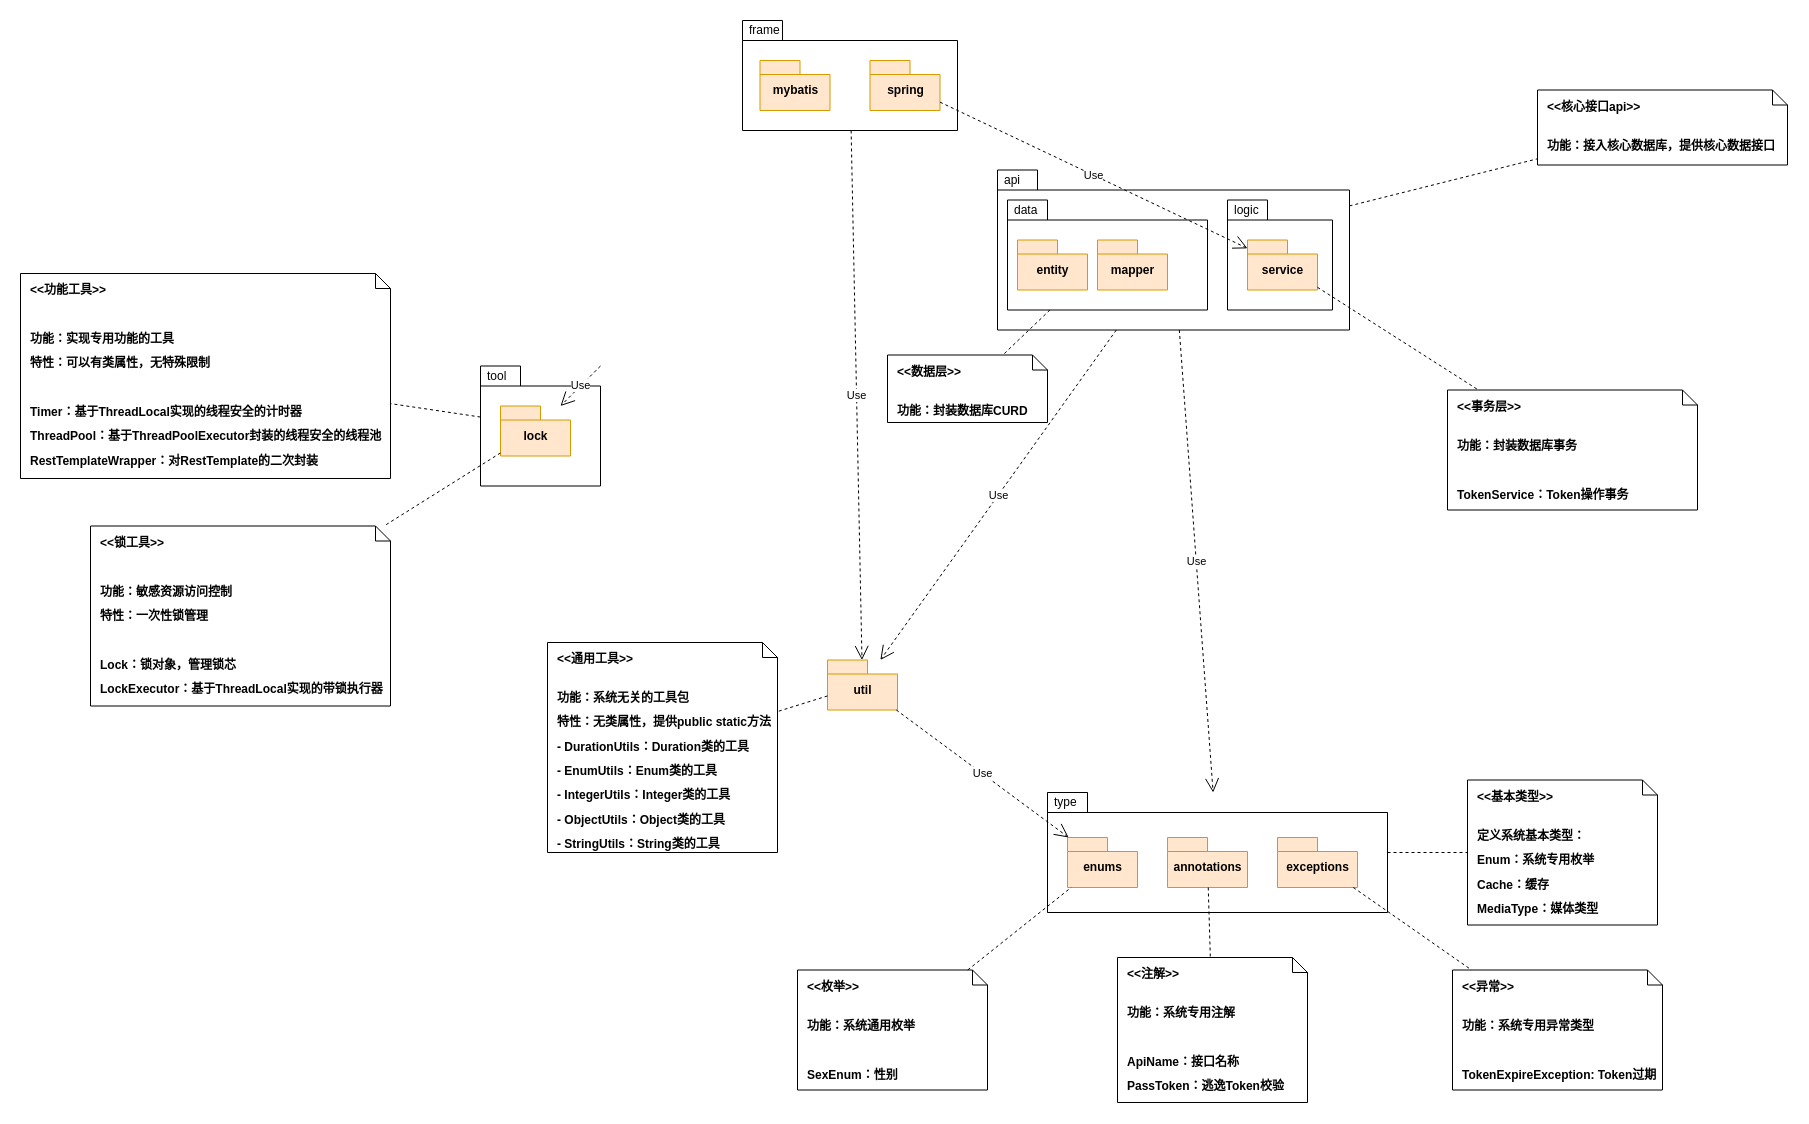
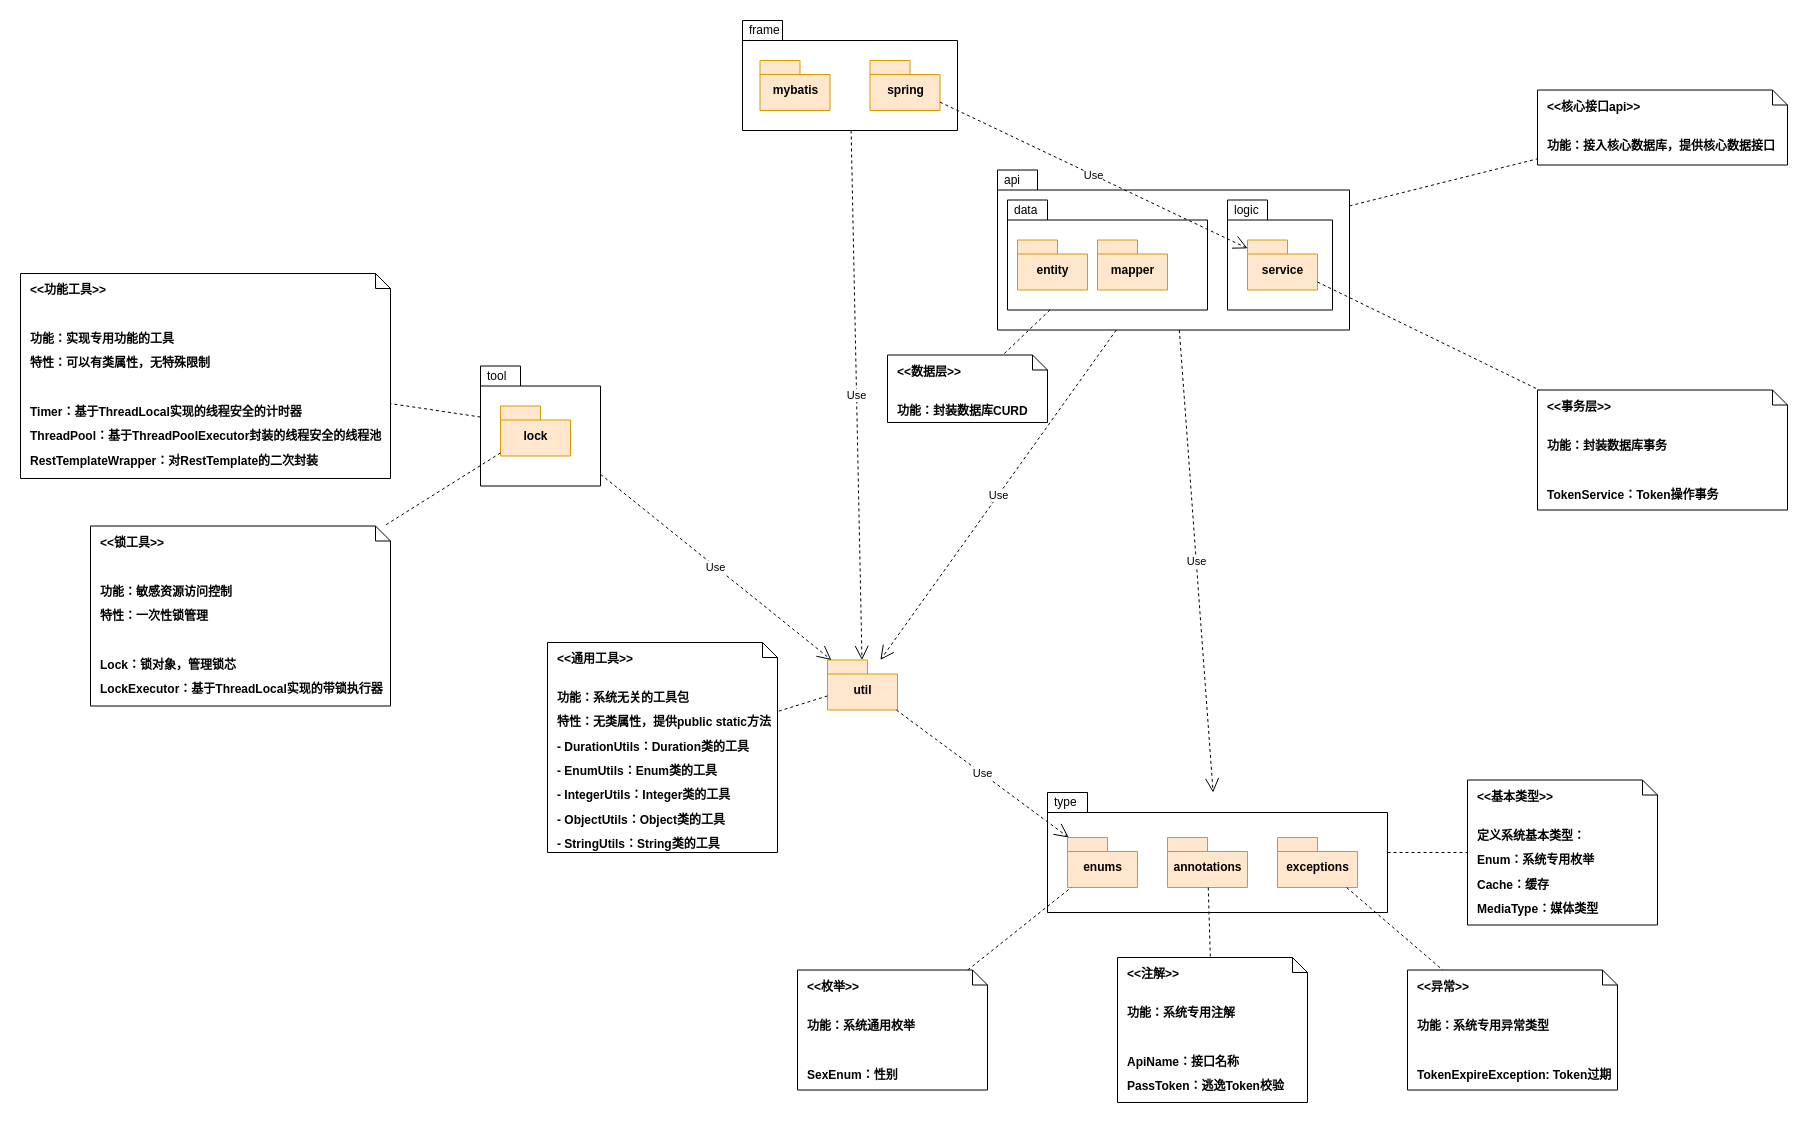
edge "tool" -> "lock": now "tool" -> "util"
node "<<事务层>> 功能：封装数据库事务 TokenService：Token操作事务": moved (1573, 450) -> (1663, 450)
node "<<异常>> 功能：系统专用异常类型 TokenExpireException: Token过期": moved (1558, 1030) -> (1513, 1030)
